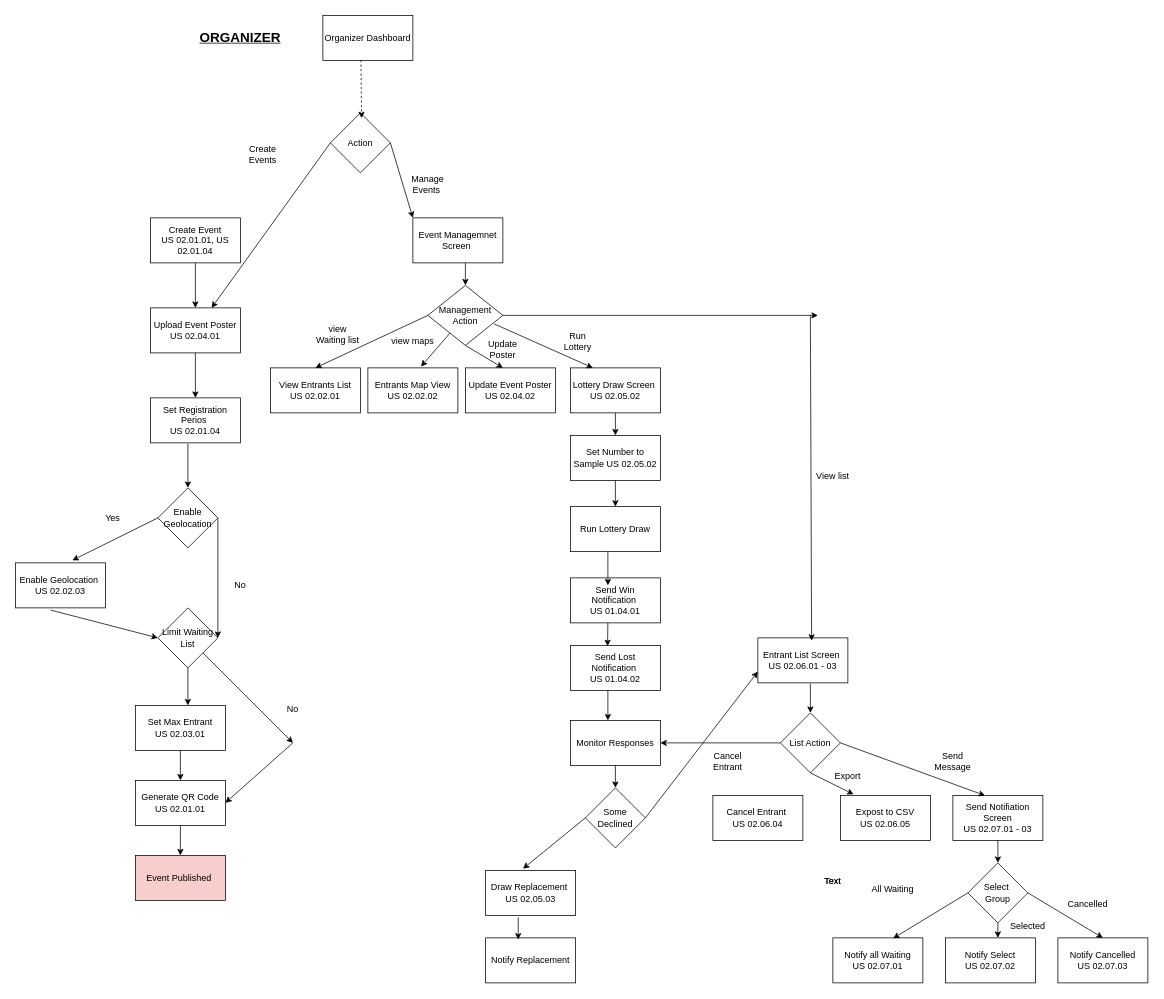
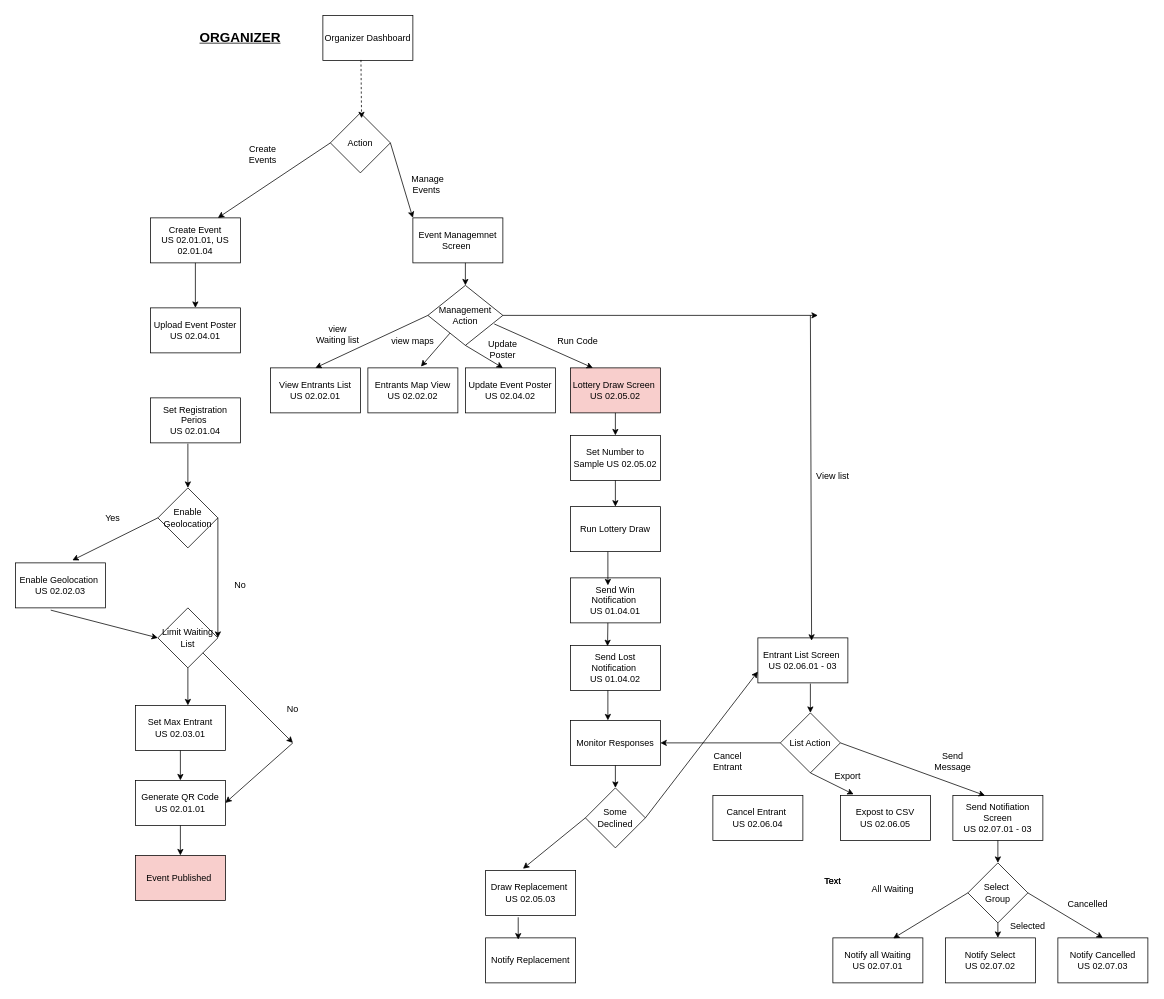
edge "Action" -> "Upload Event Poster US 02.04.01": now "Action" -> "Create Event US 02.01.01, US 02.01.04"
node "Run Lottery": label "Run Lottery" -> "Run Code"
edge "Upload Event Poster US 02.04.01" -> "Set Registration Perios US 02.01.04": removed
node "Lottery Draw Screen US 02.05.02": fillcolor #ffffff -> #f8cecc
